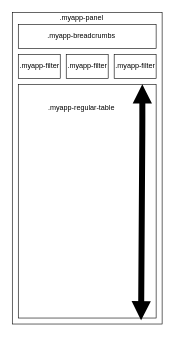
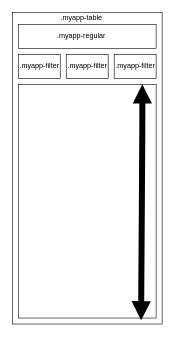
node ".myapp-panel": label ".myapp-panel" -> ".myapp-table"
node ".myapp-breadcrumbs": label ".myapp-breadcrumbs" -> ".myapp-regular"
node ".myapp-regular-table": removed
